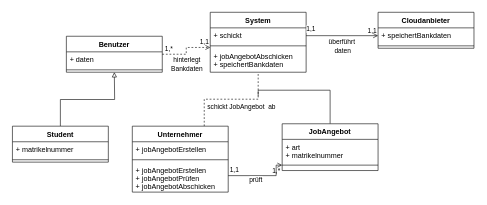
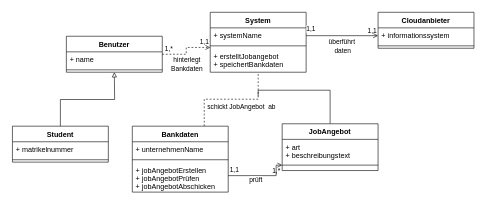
node "+ schickt": label "+ schickt" -> "+ systemName"
node "+ speichertBankdaten": label "+ speichertBankdaten" -> "+ informationssystem"
node "+ jobAngebotAbschicken + speichertBankdaten": label "+ jobAngebotAbschicken + speichertBankdaten" -> "+ erstelltJobangebot + speichertBankdaten"
node "+ daten": label "+ daten" -> "+ name"
node "Unternehmer": label "Unternehmer" -> "Bankdaten"
node "+ art + matrikelnummer": label "+ art + matrikelnummer" -> "+ art + beschreibungstext"
node "+ jobAngebotErstellen": label "+ jobAngebotErstellen" -> "+ unternehmenName"
